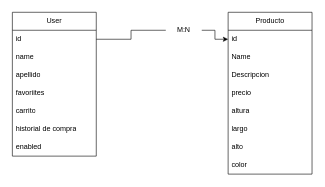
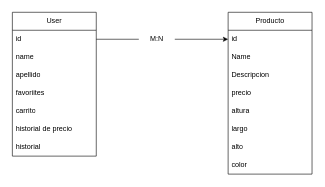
node "M:N": moved (184, 30) -> (157, 39)
node "historial de compra": label "historial de compra" -> "historial de precio"
node "enabled": label "enabled" -> "historial"
